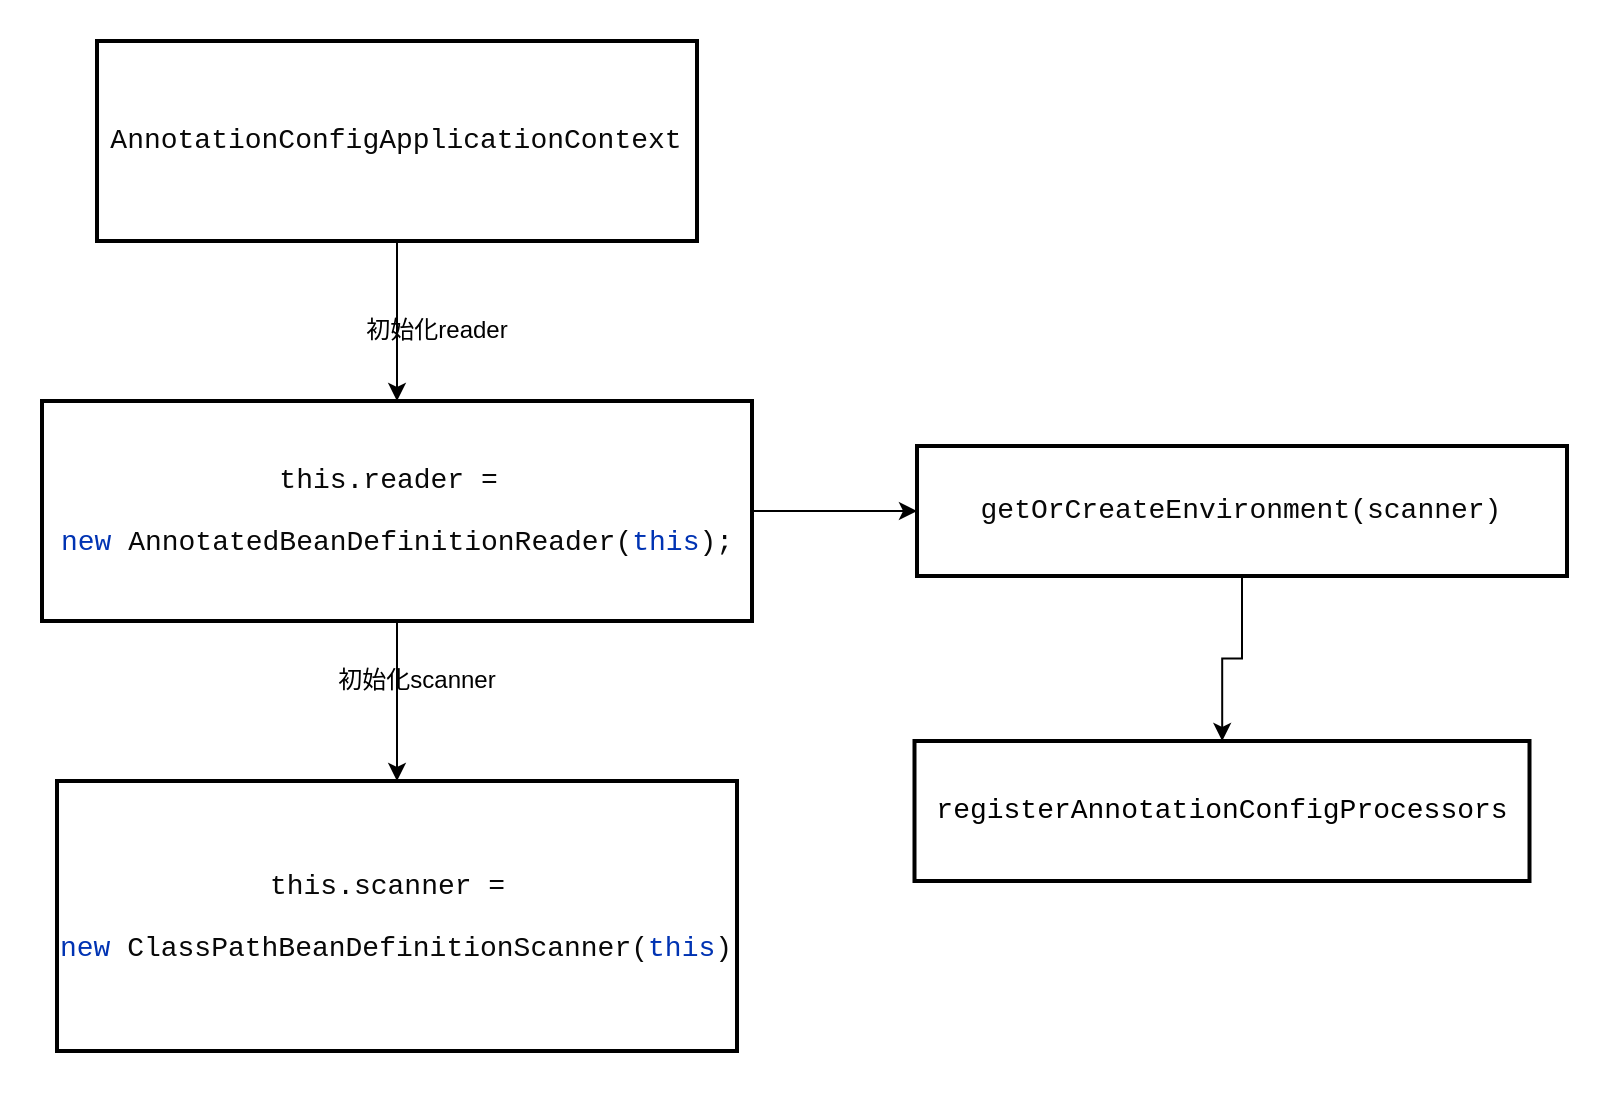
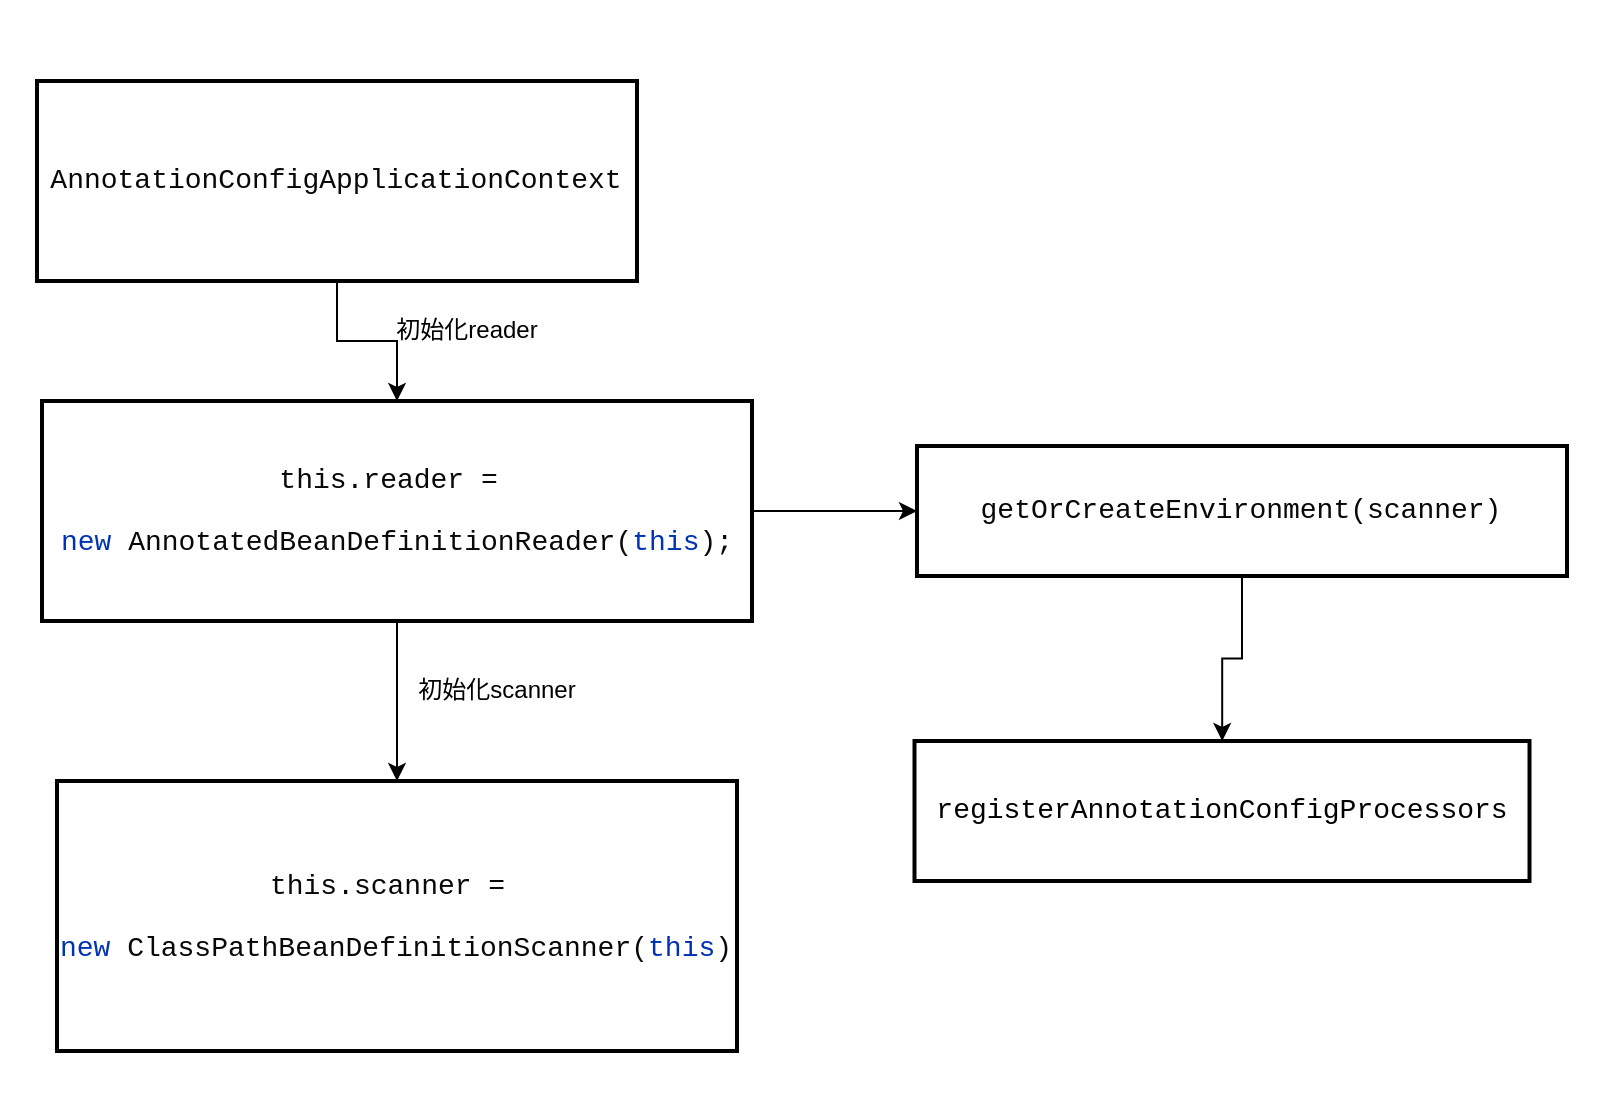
node "AnnotationConfigApplicationContext": moved (397, 141) -> (337, 181)
node "初始化reader": moved (437, 331) -> (467, 331)
node "初始化scanner": moved (417, 681) -> (497, 691)
